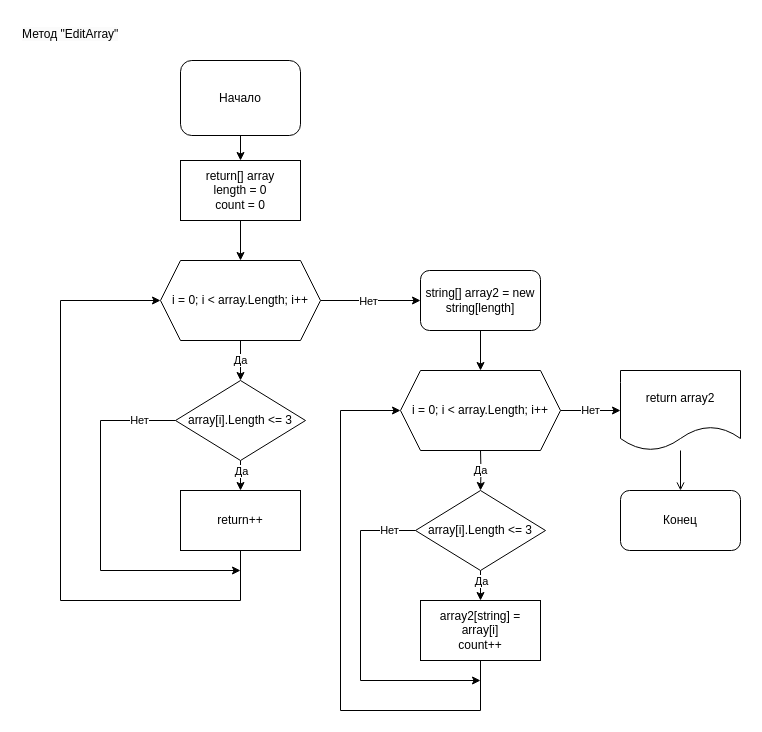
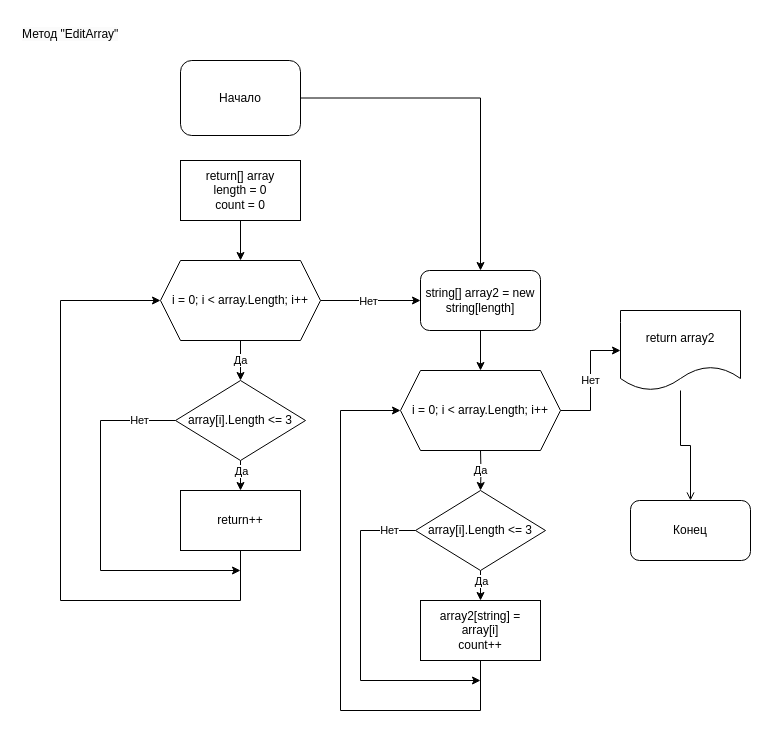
edge "Начало" -> "return[] array length = 0 count = 0": now "Начало" -> "string[] array2 = new string[length]"
node "return array2": moved (681, 411) -> (681, 351)
node "Конец": moved (681, 521) -> (691, 531)
